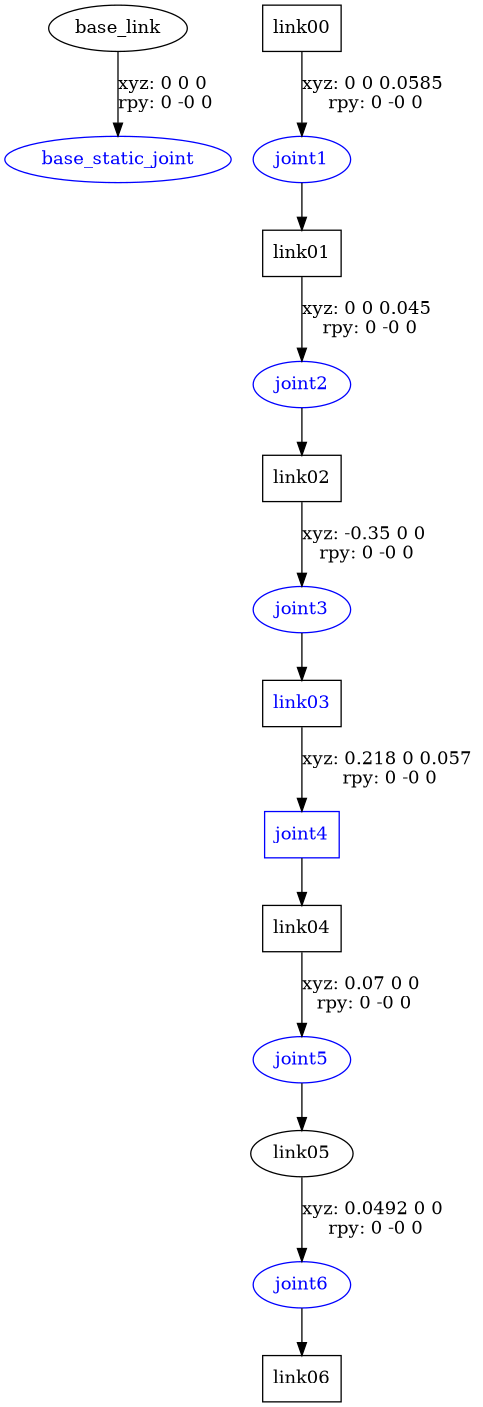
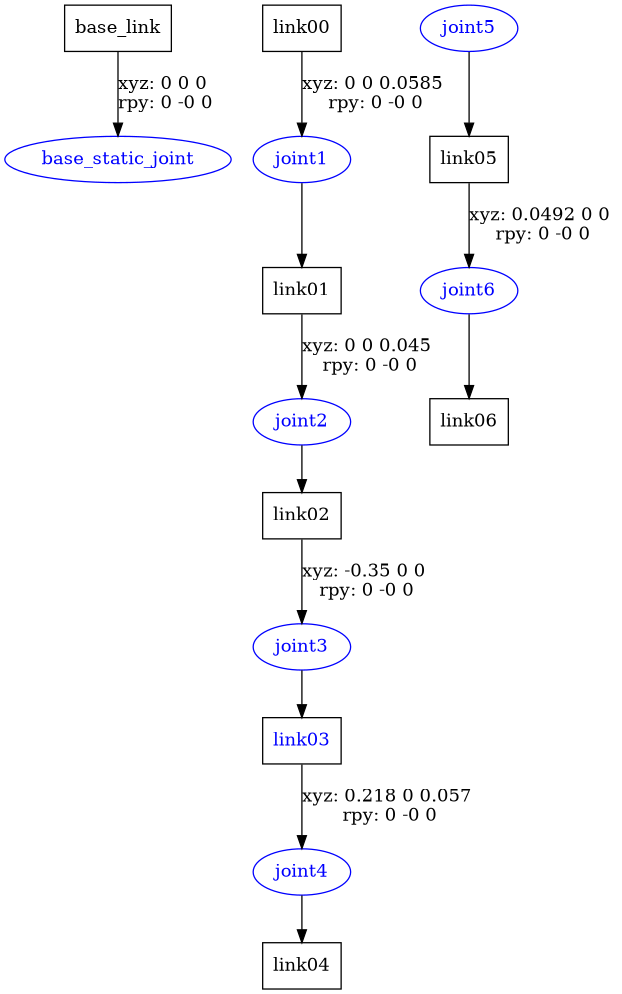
node "base_link": shape ellipse -> box
node "joint4": shape box -> ellipse
edge "link04" -> "joint5": removed, label "xyz: 0.07 0 0 rpy: 0 -0 0"
node "link05": shape ellipse -> box
